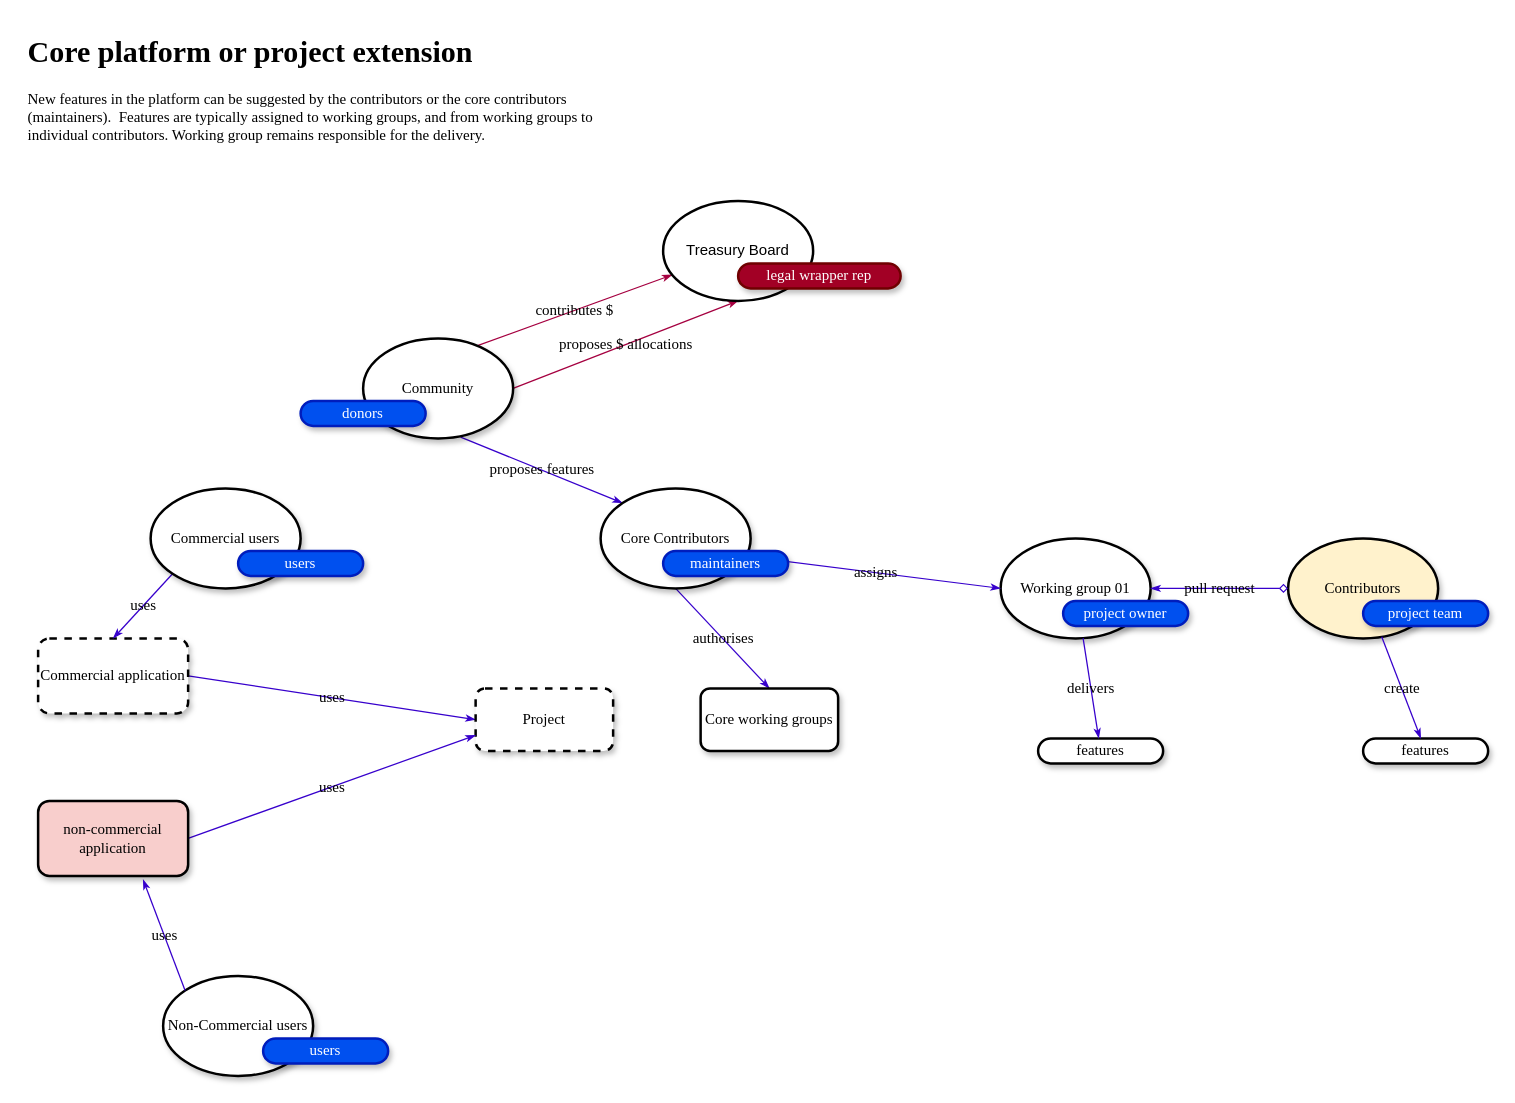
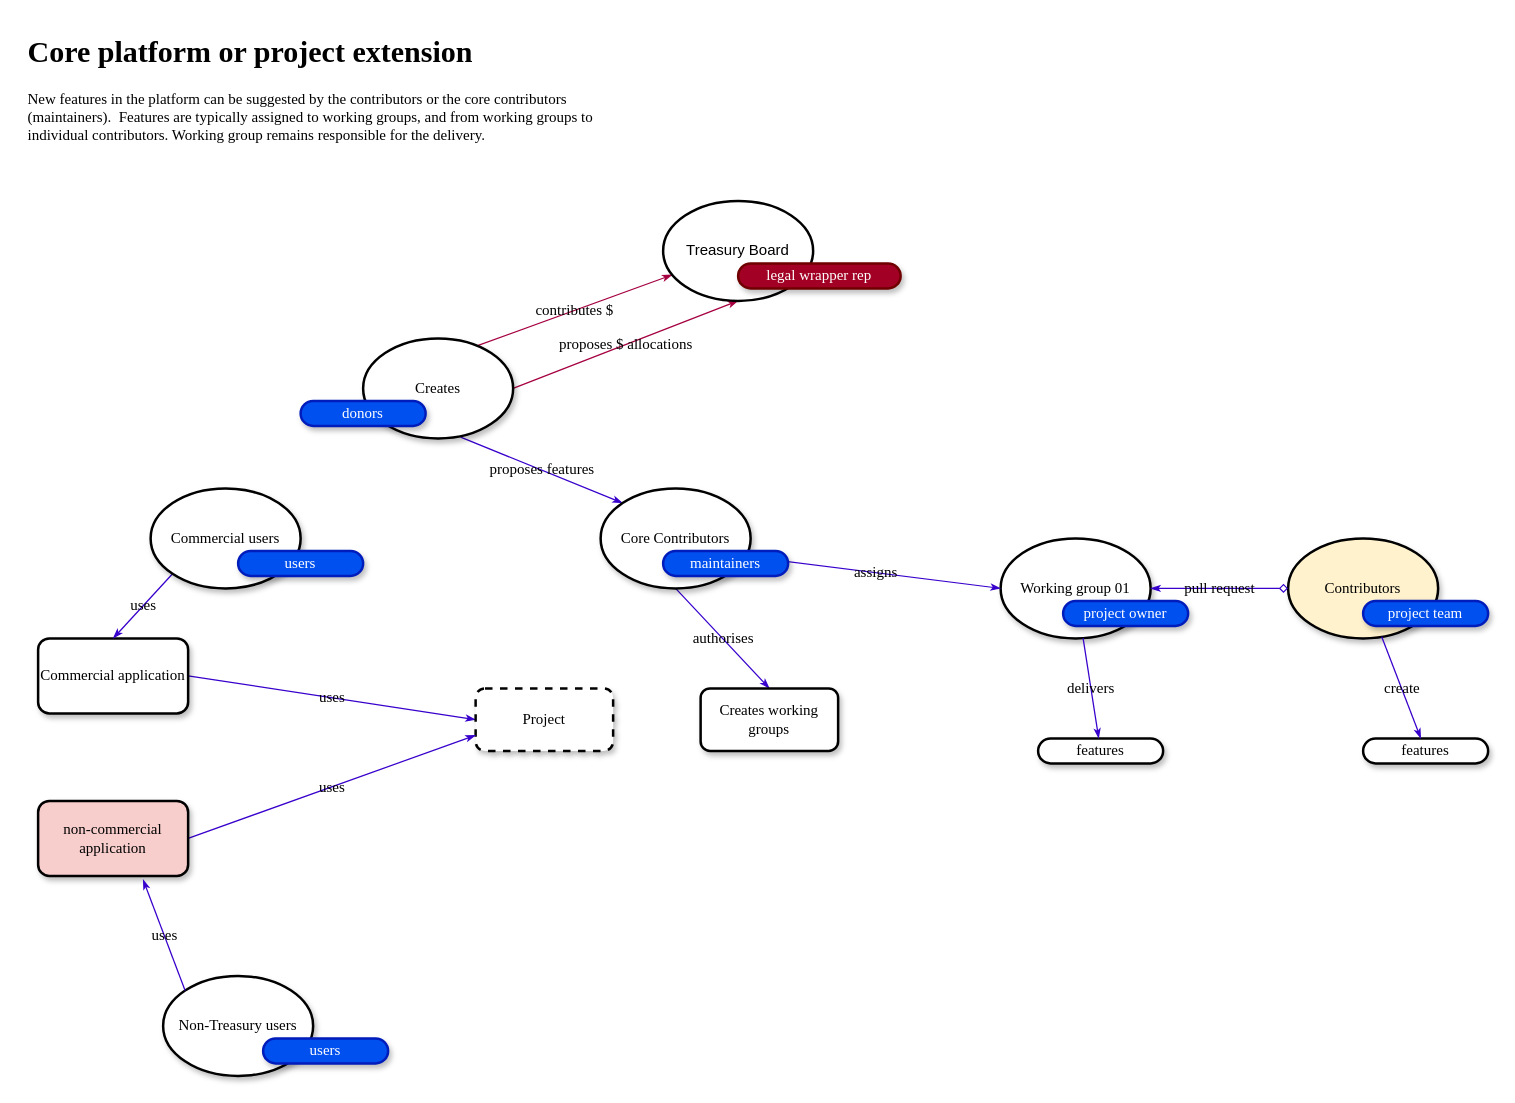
node "Community": label "Community" -> "Creates"
node "Commercial application": style dashed -> solid
node "Core working groups": label "Core working groups" -> "Creates working groups"
node "Non-Commercial users": label "Non-Commercial users" -> "Non-Treasury users"
